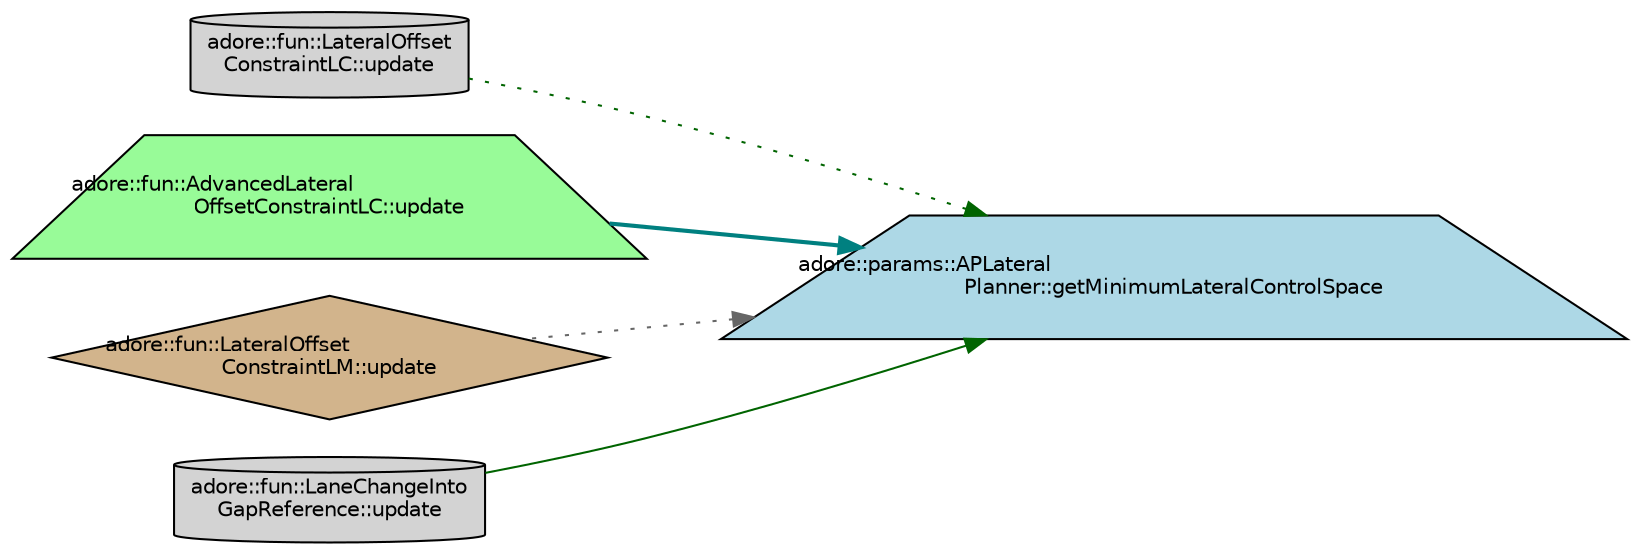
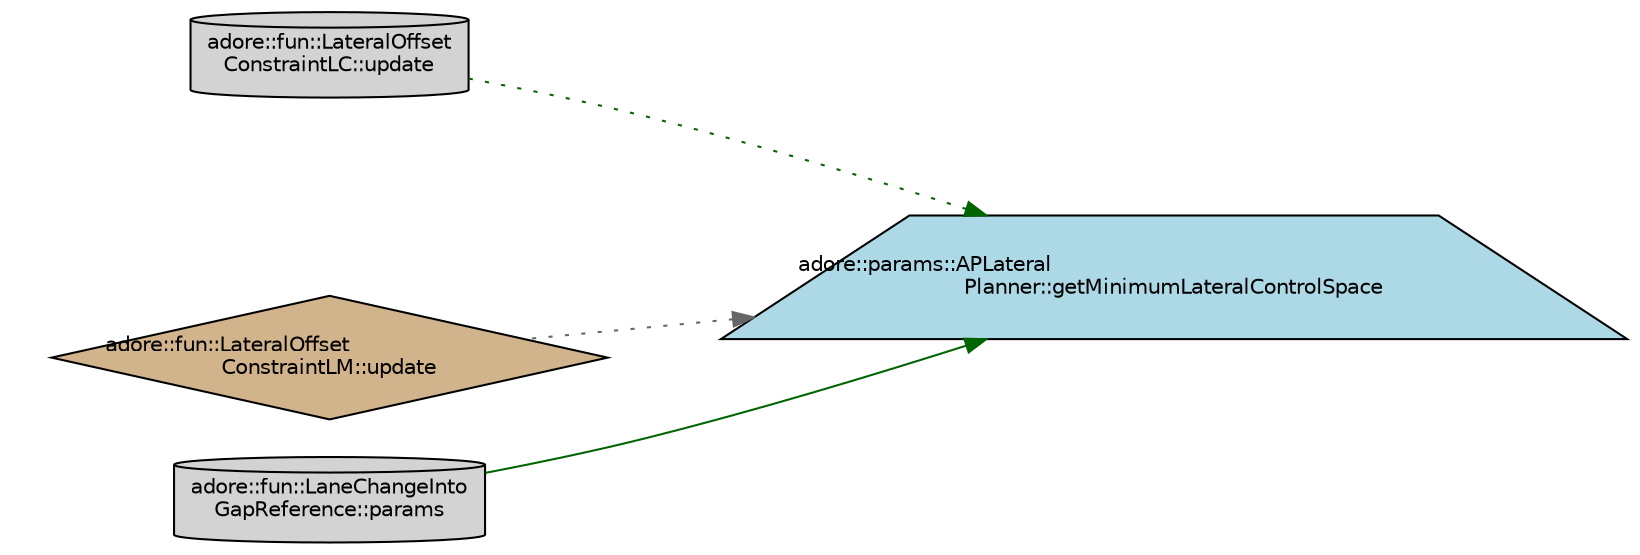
node "adore::fun::AdvancedLateral OffsetConstraintLC::update": removed
node "adore::fun::LaneChangeInto GapReference::update": label "adore::fun::LaneChangeInto GapReference::update" -> "adore::fun::LaneChangeInto GapReference::params"
